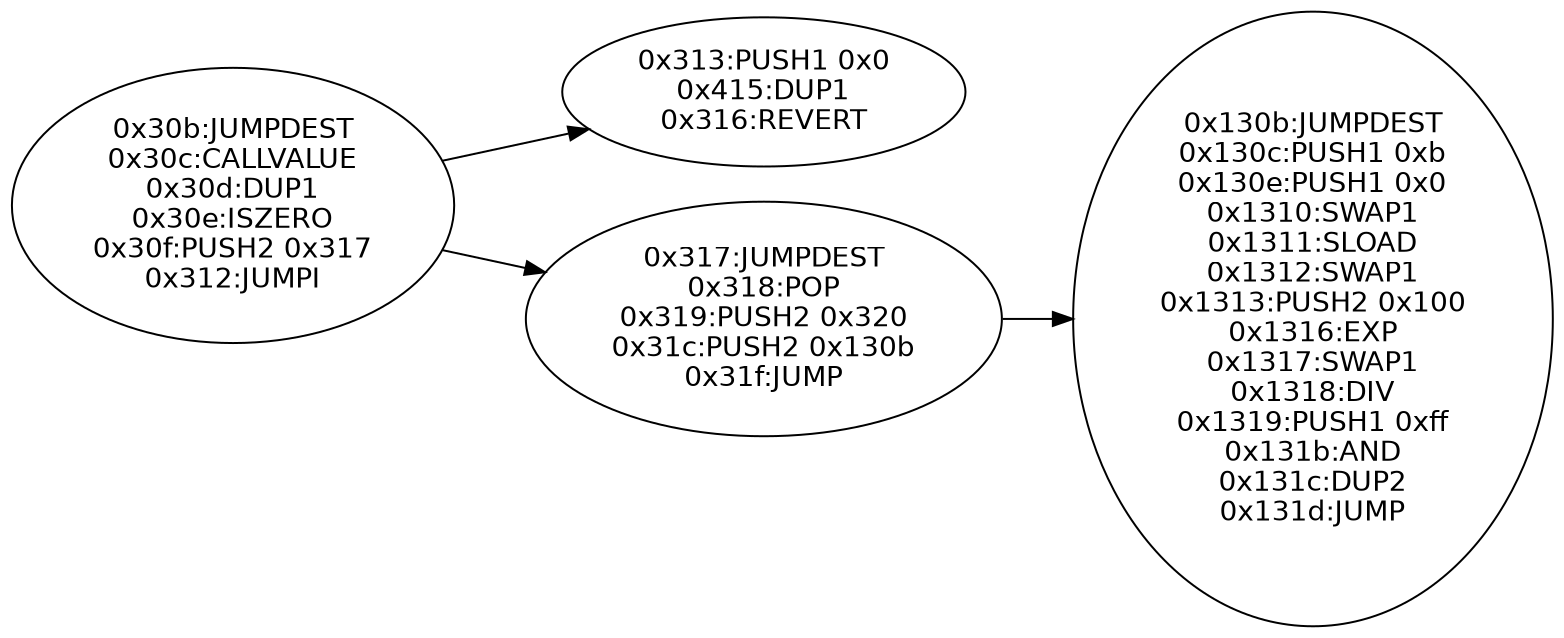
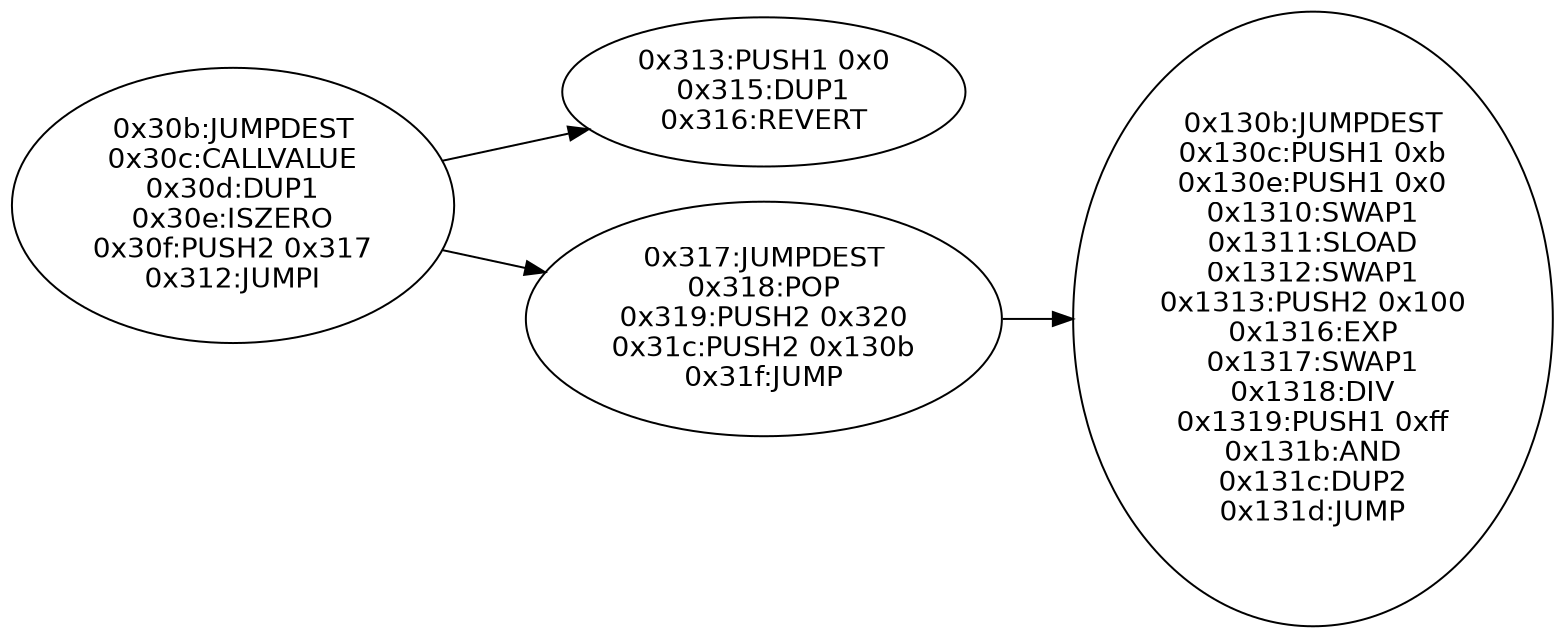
node "0x313:PUSH1 0x0 0x415:DUP1 0x316:REVERT": label "0x313:PUSH1 0x0 0x415:DUP1 0x316:REVERT" -> "0x313:PUSH1 0x0 0x315:DUP1 0x316:REVERT"
